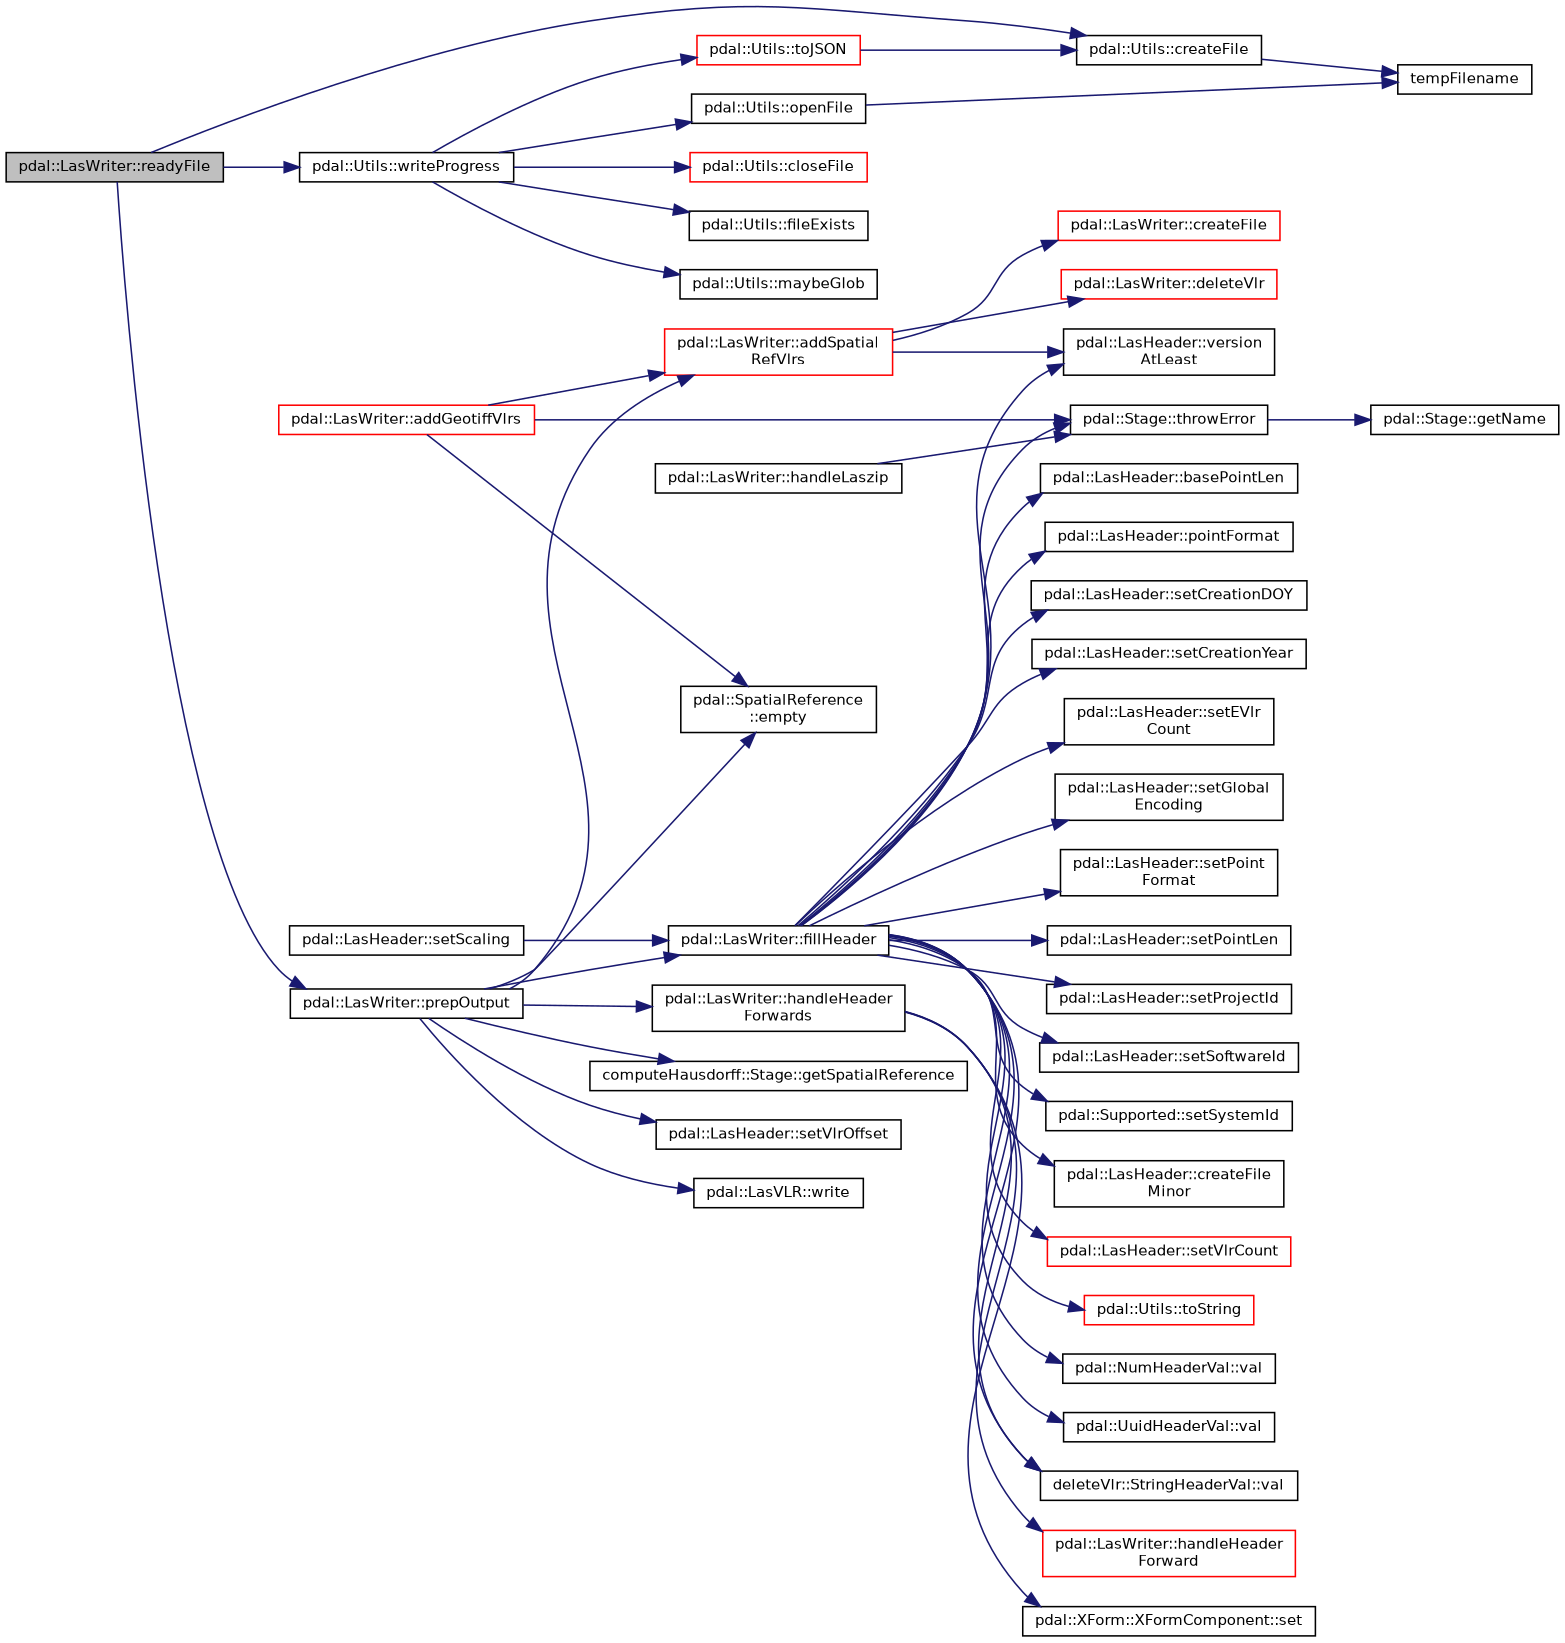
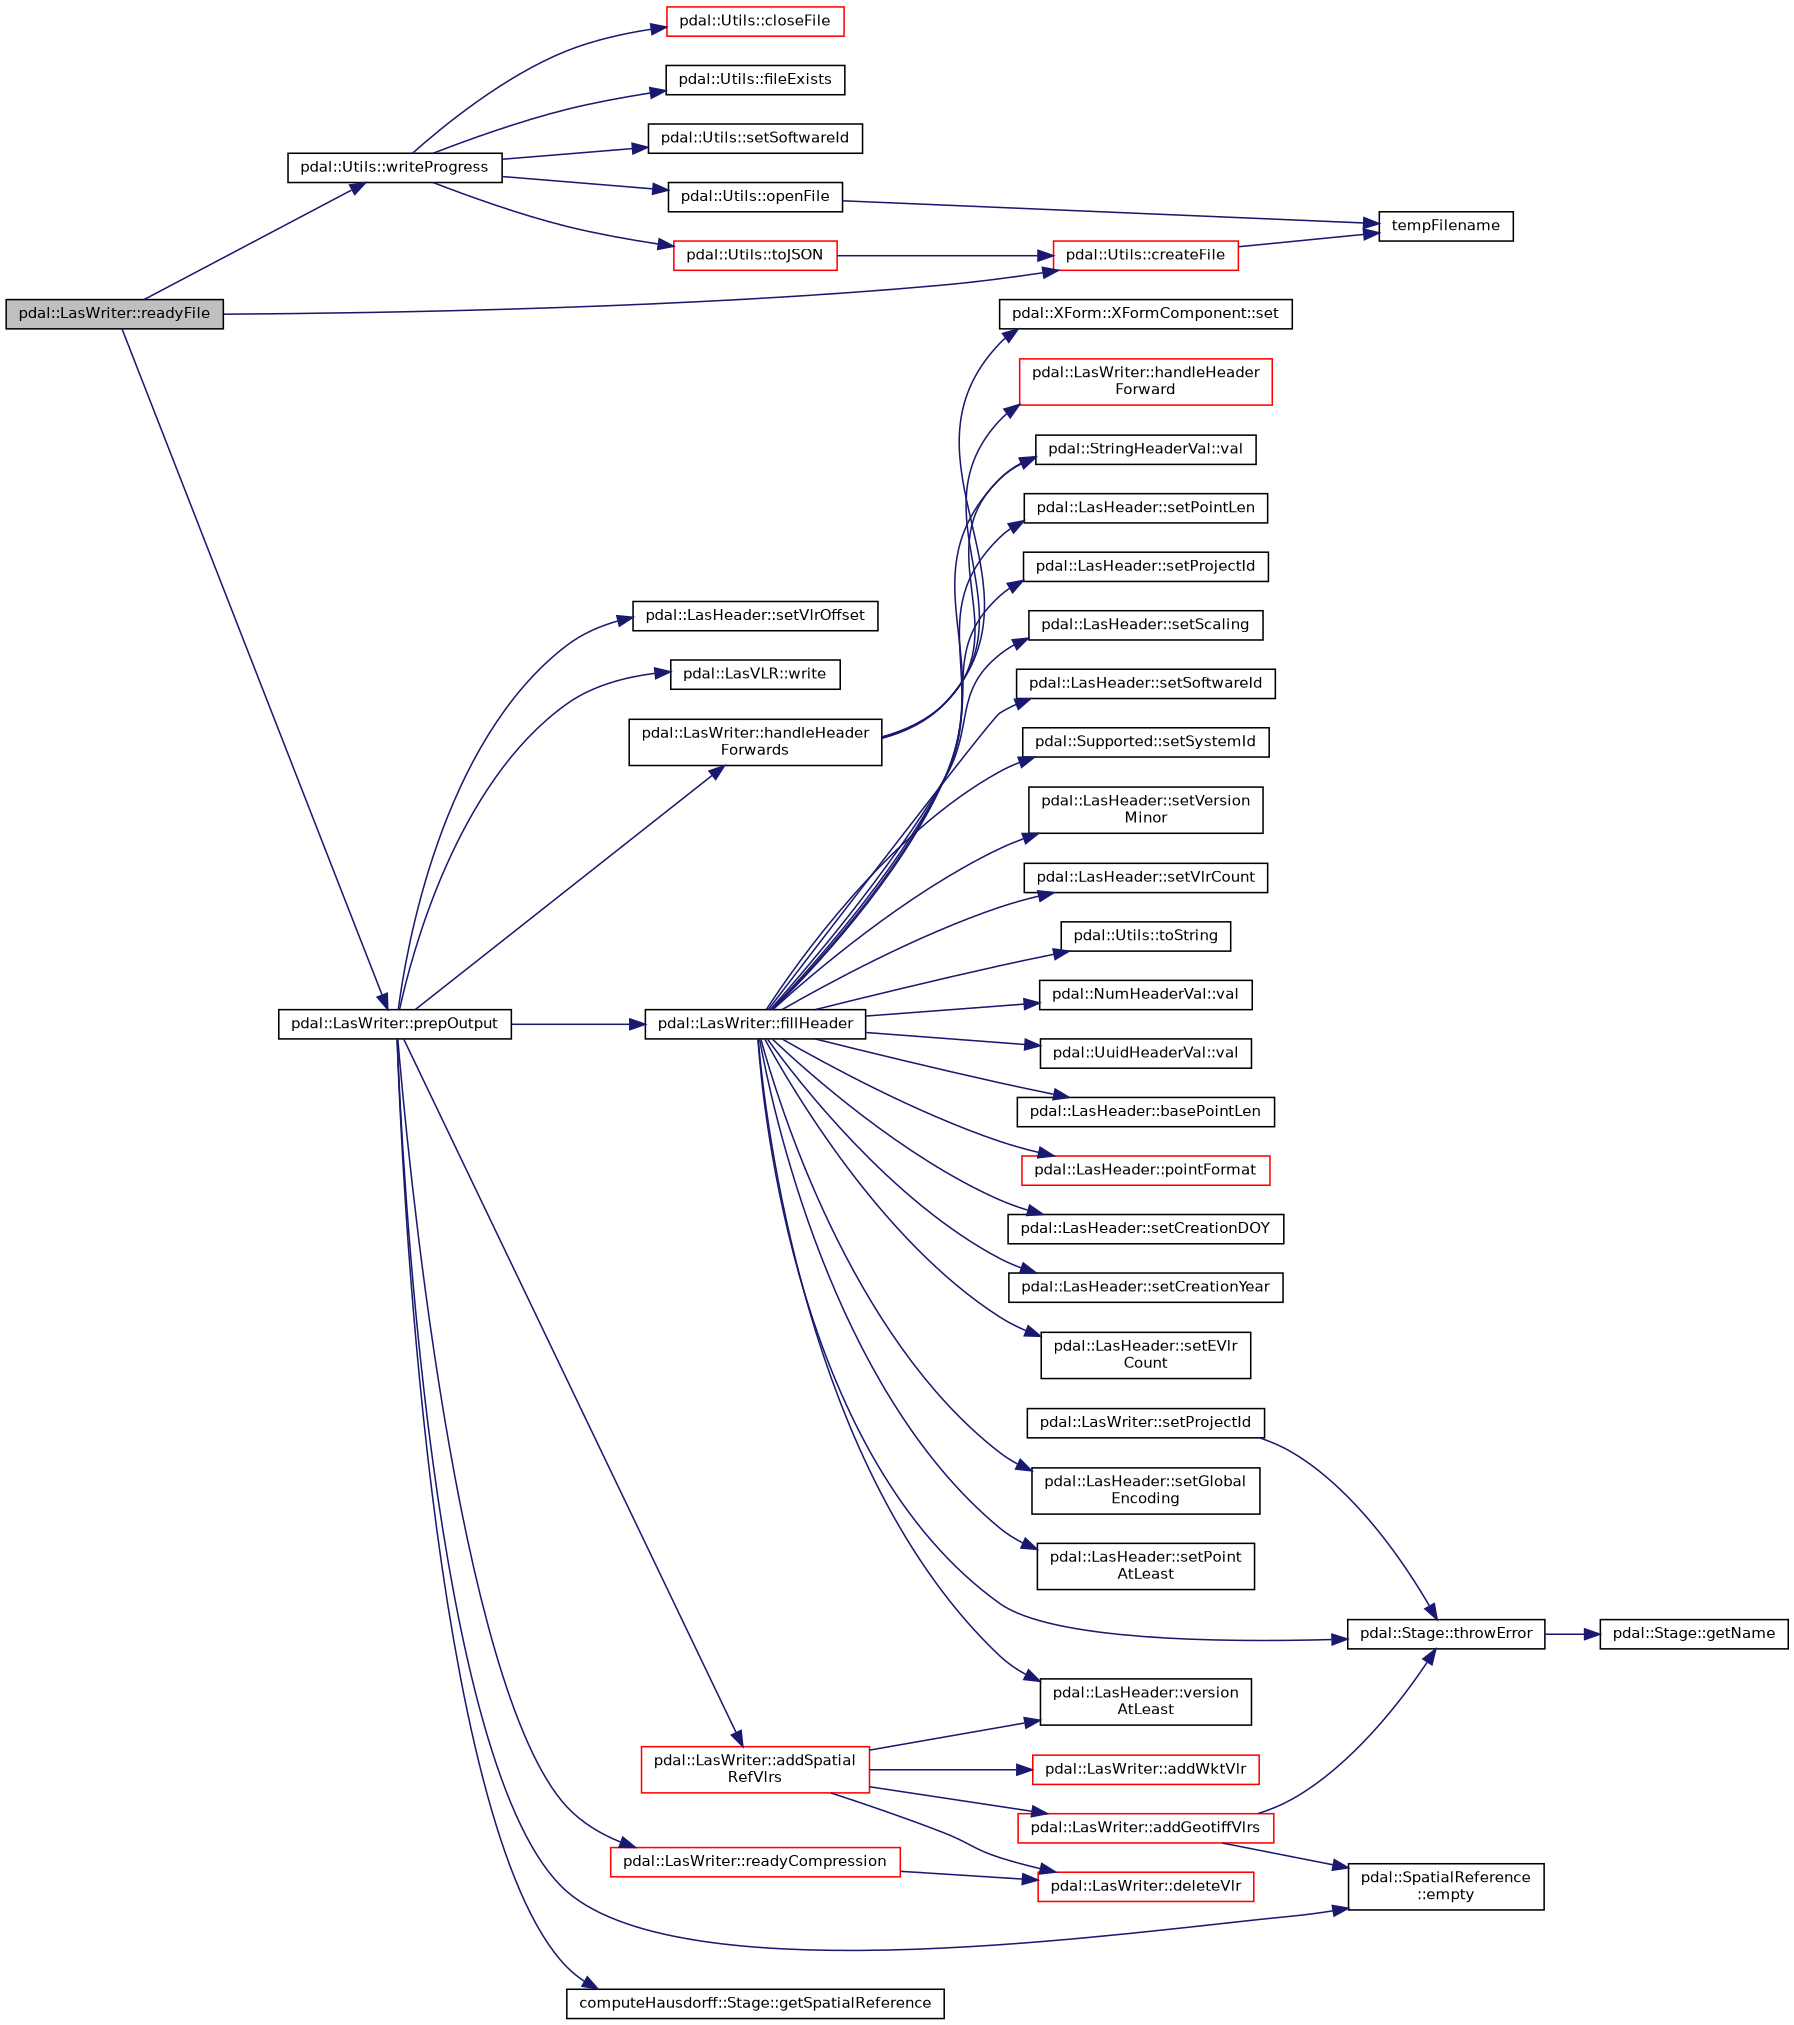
node "pdal::Utils::createFile": color black -> red
node "pdal::LasWriter::createFile": label "pdal::LasWriter::createFile" -> "pdal::LasWriter::addWktVlr"
node "pdal::Utils::maybeGlob": label "pdal::Utils::maybeGlob" -> "pdal::Utils::setSoftwareId"
edge "pdal::LasWriter::addGeotiffVlrs" -> "pdal::LasWriter::addSpatial RefVlrs": reversed
node "pdal::LasWriter::handleLaszip": label "pdal::LasWriter::handleLaszip" -> "pdal::LasWriter::setProjectId"
node "pdal::LasHeader::pointFormat": color black -> red
node "pdal::LasHeader::setPoint Format": label "pdal::LasHeader::setPoint Format" -> "pdal::LasHeader::setPoint AtLeast"
edge "pdal::LasHeader::setScaling" -> "pdal::LasWriter::fillHeader": reversed
node "pdal::LasHeader::createFile Minor": label "pdal::LasHeader::createFile Minor" -> "pdal::LasHeader::setVersion Minor"
node "pdal::LasHeader::setVlrCount": color red -> black
node "pdal::Utils::toString": color red -> black
node "deleteVlr::StringHeaderVal::val": label "deleteVlr::StringHeaderVal::val" -> "pdal::StringHeaderVal::val"
node "pdal::LasWriter::readyCompression": added
